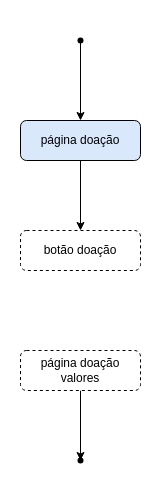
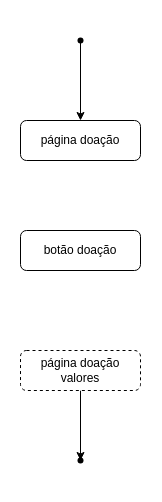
node "página doação": fillcolor #dae8fc -> #ffffff
edge "página doação" -> "botão doação": removed
node "botão doação": style dashed -> solid
